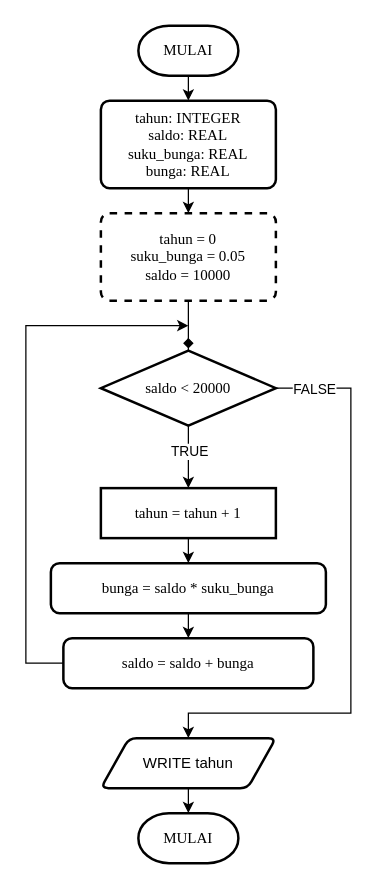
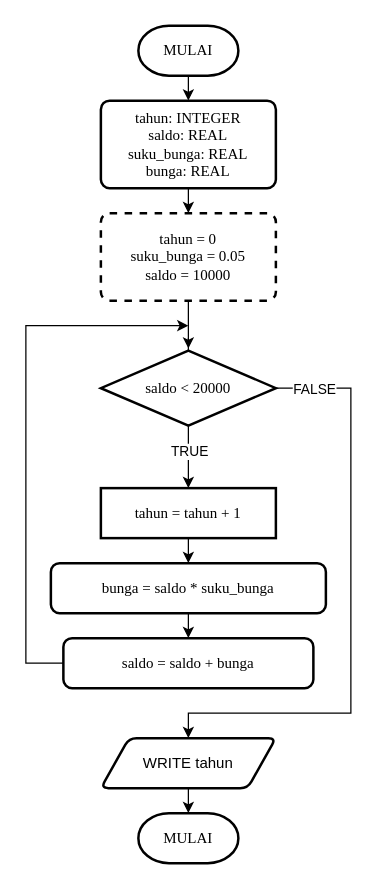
edge "tahun = 0 suku_bunga = 0.05 saldo = 10000" -> "saldo < 20000": arrowhead diamond -> classic
